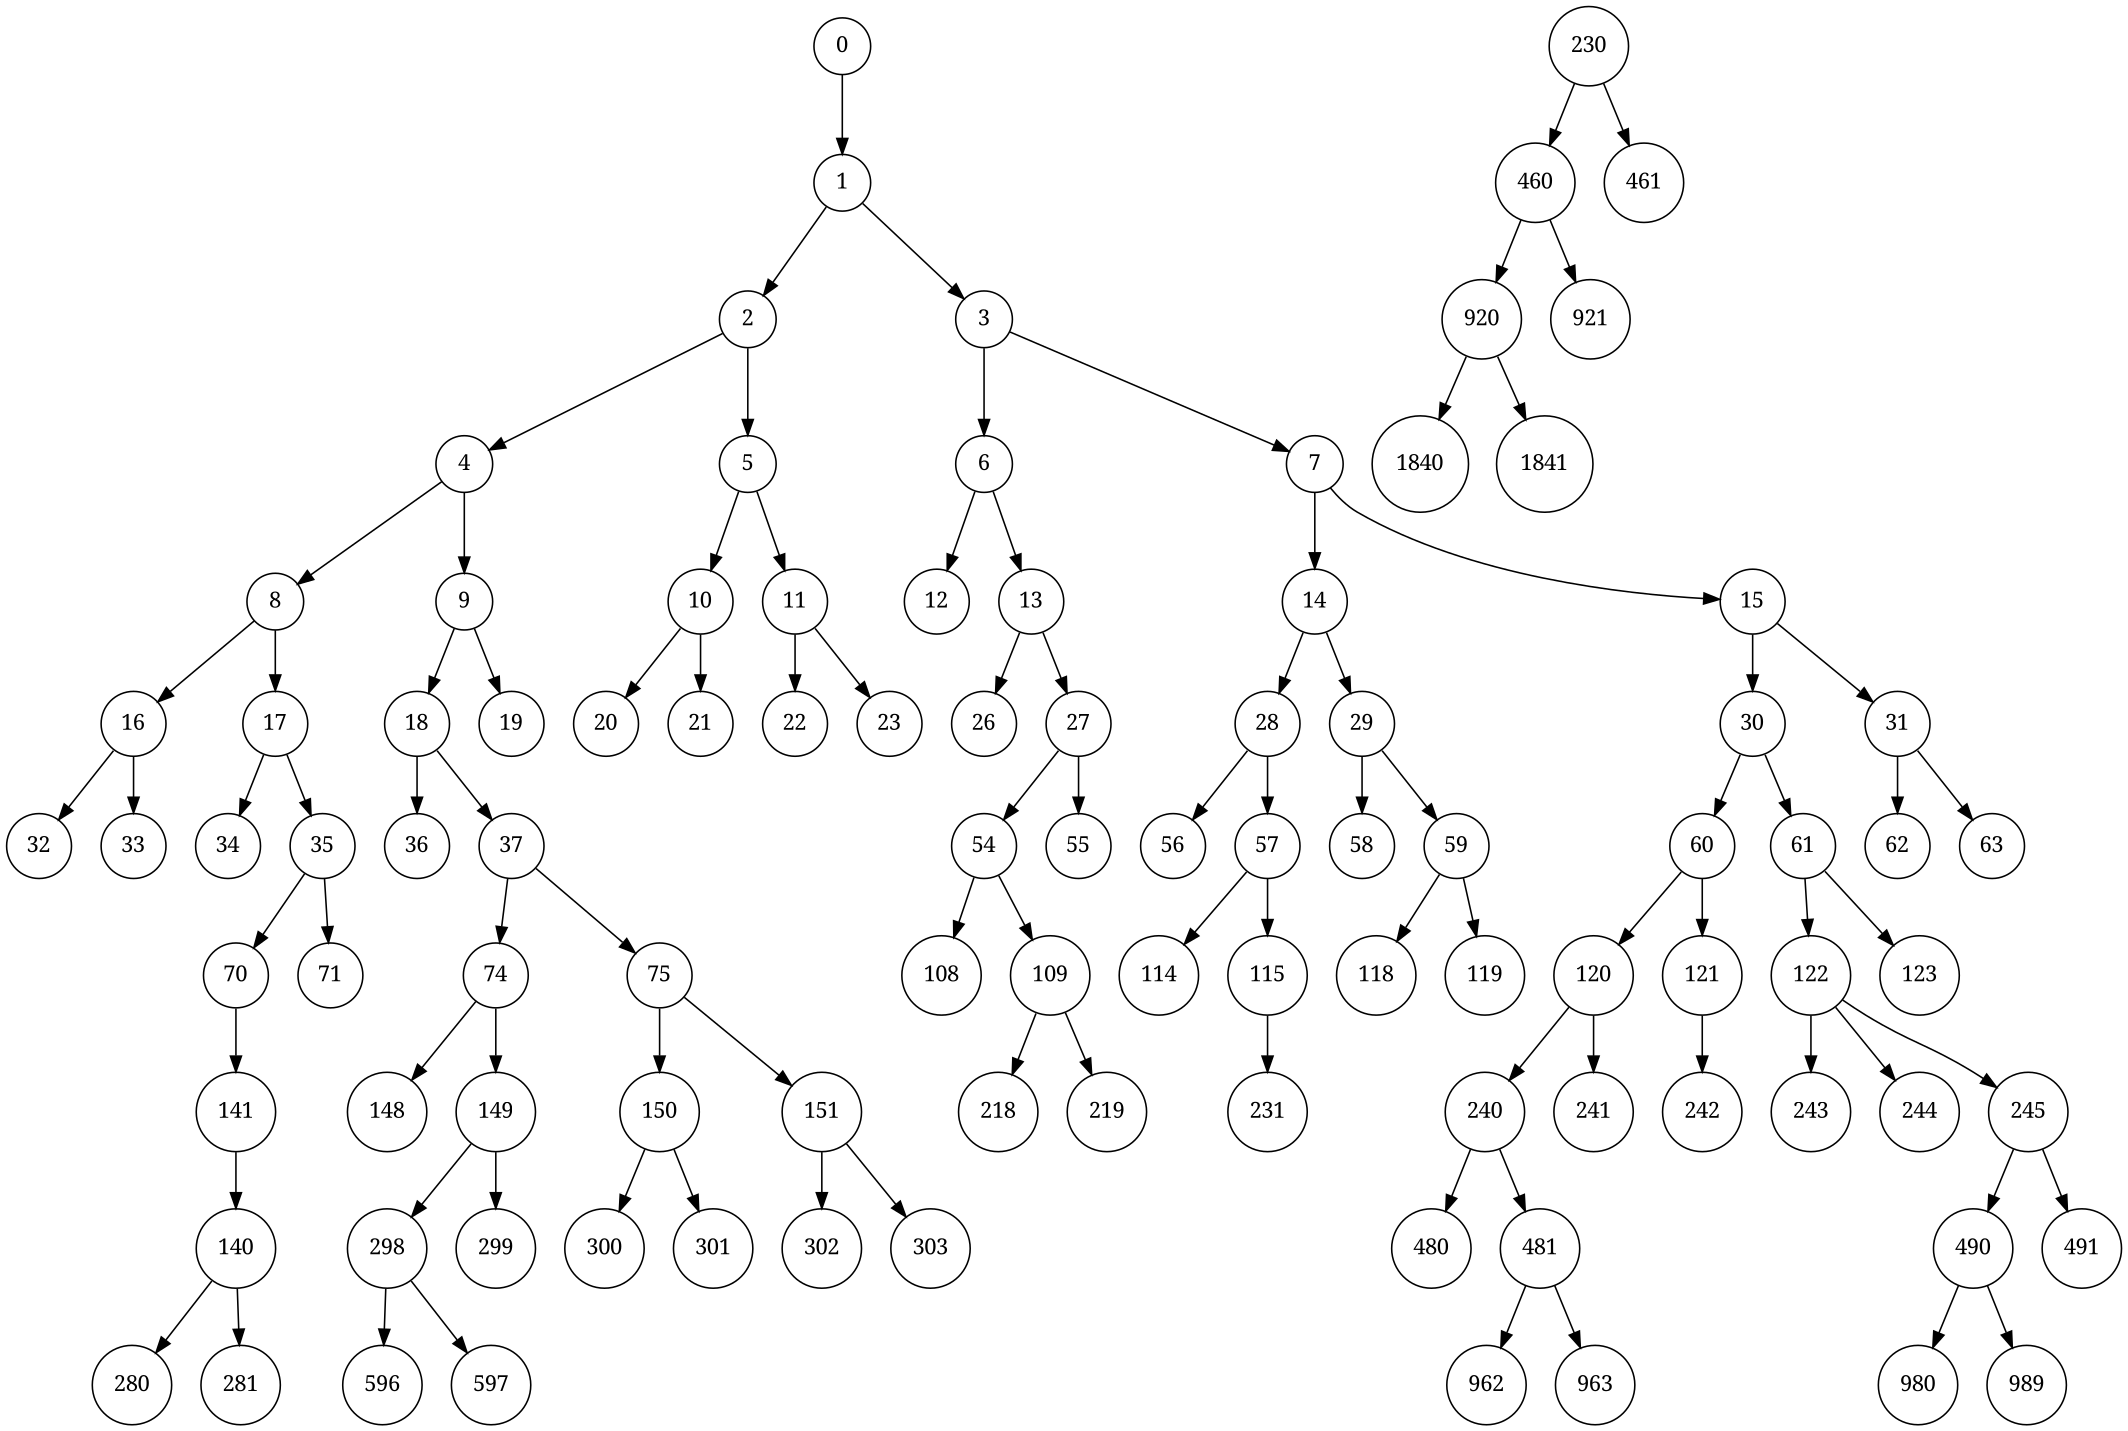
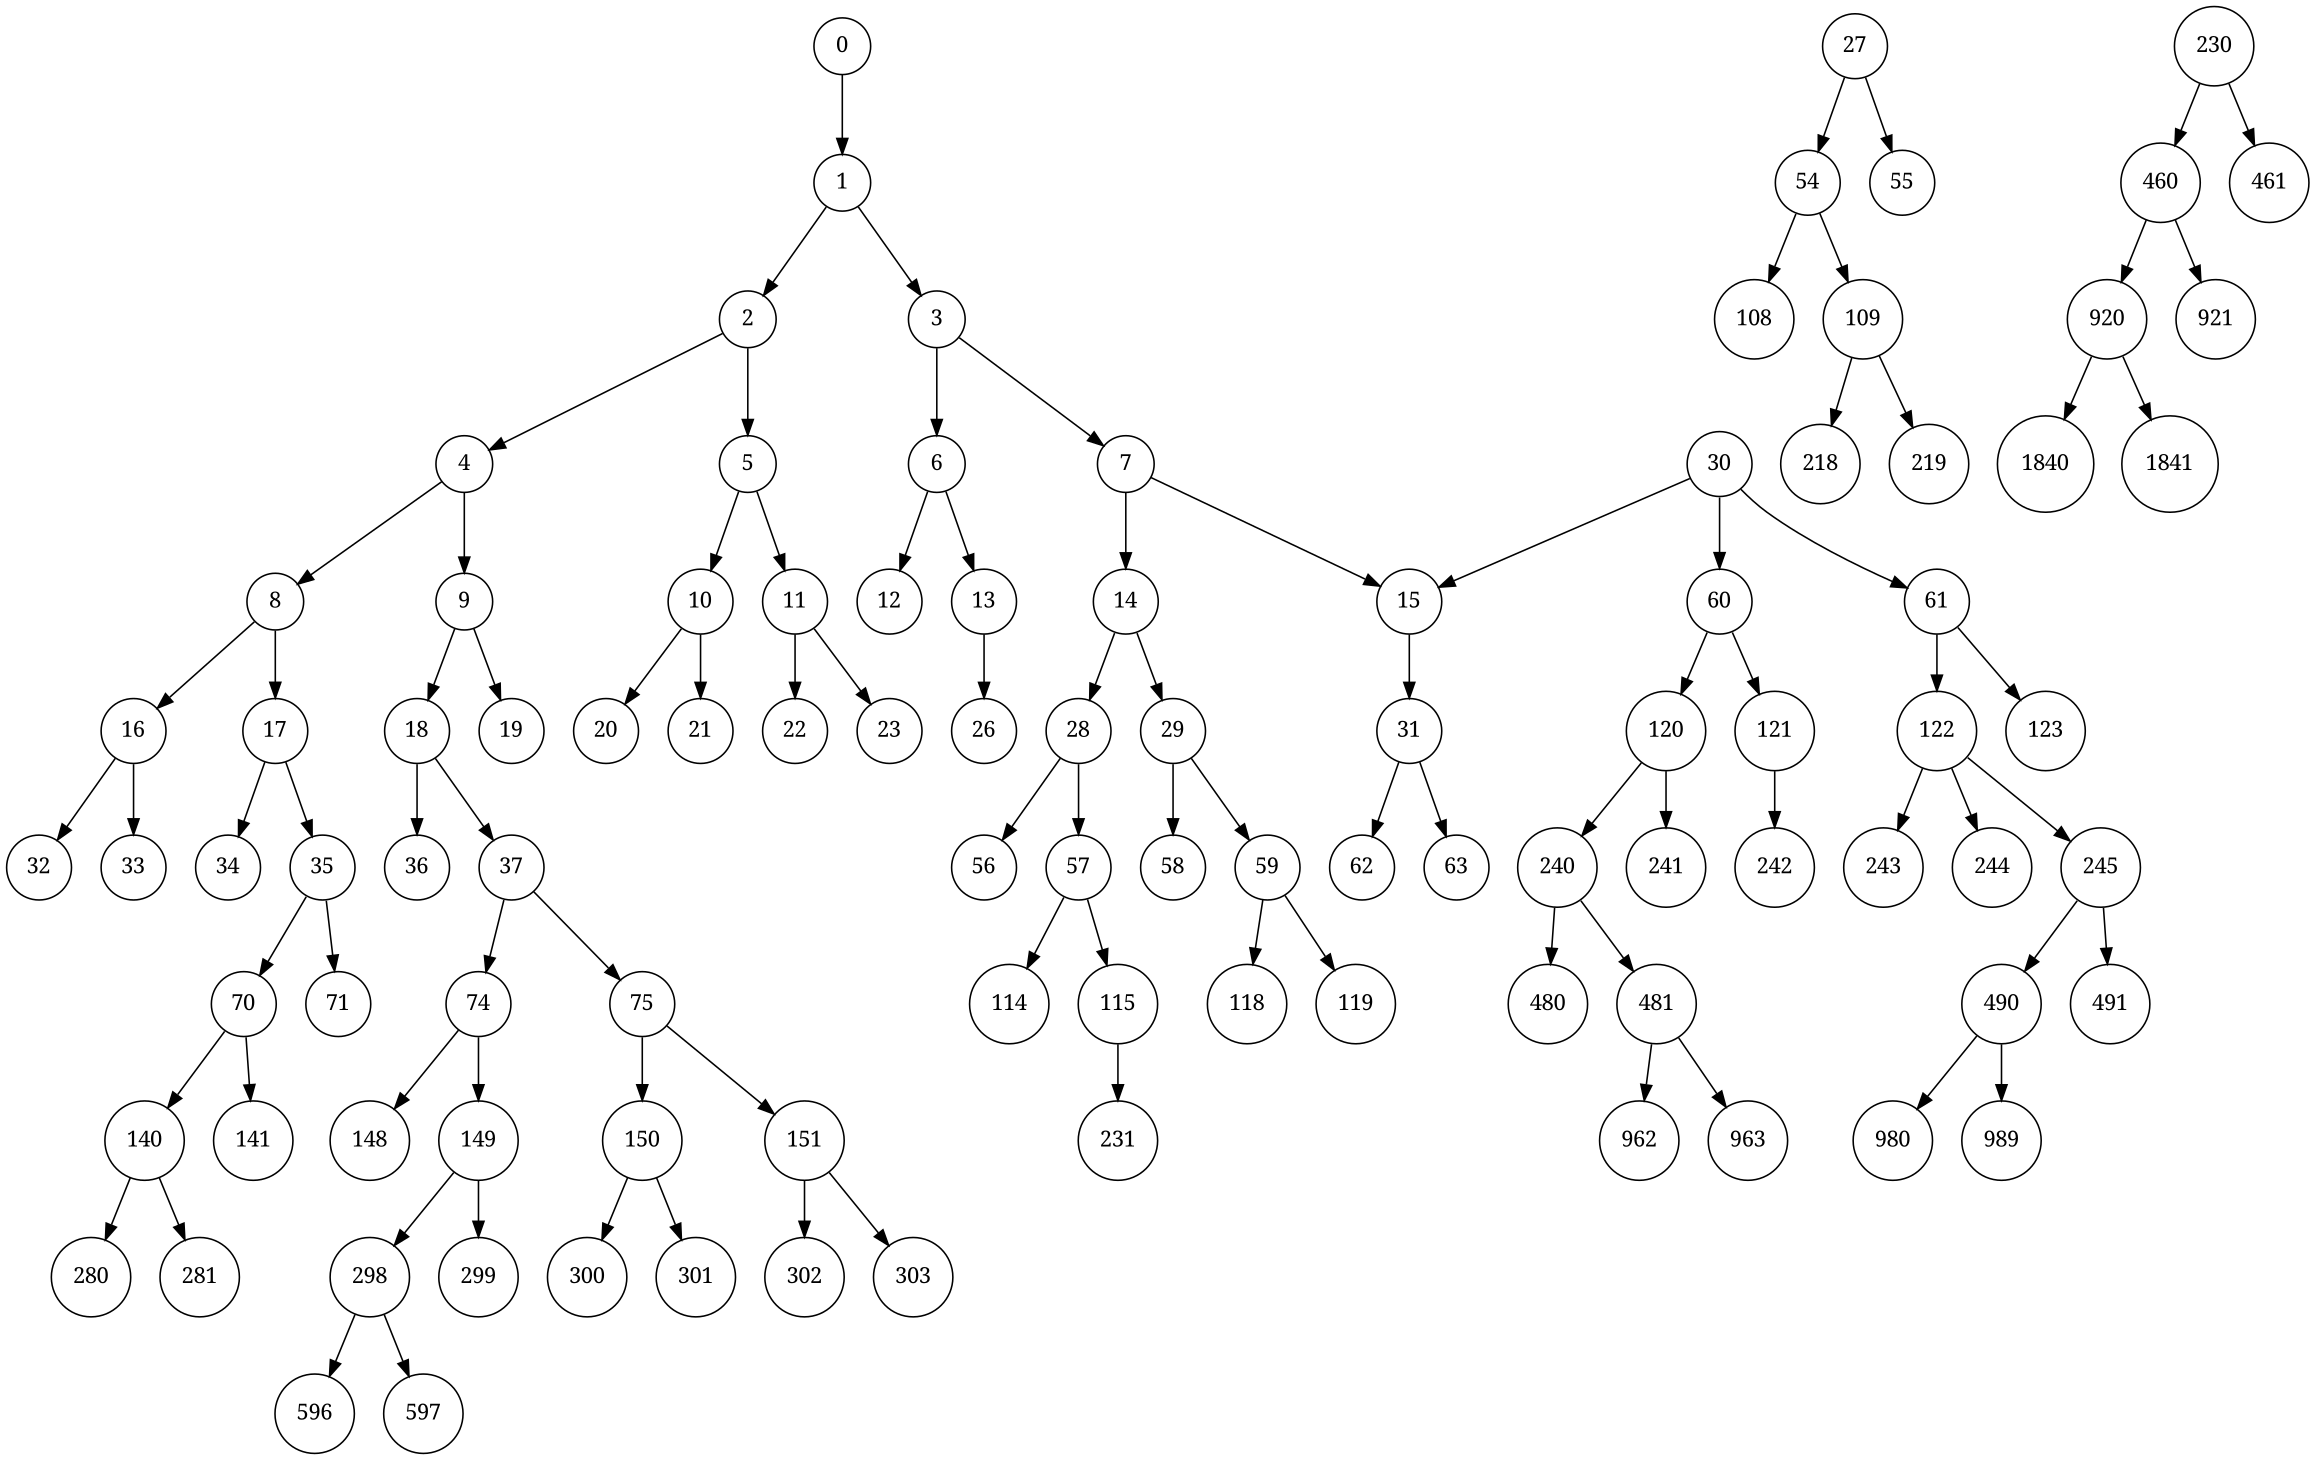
edge "13" -> "27": removed
edge "15" -> "30": reversed
edge "141" -> "140": now "70" -> "140"
